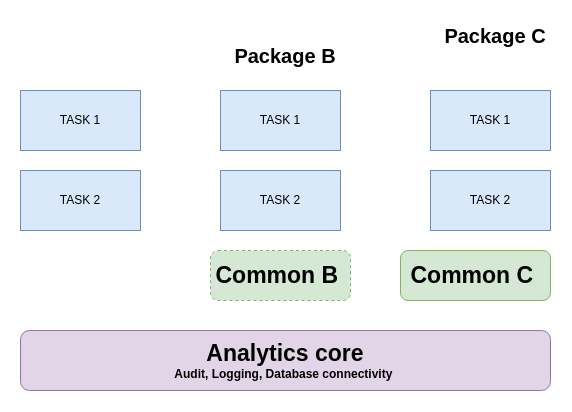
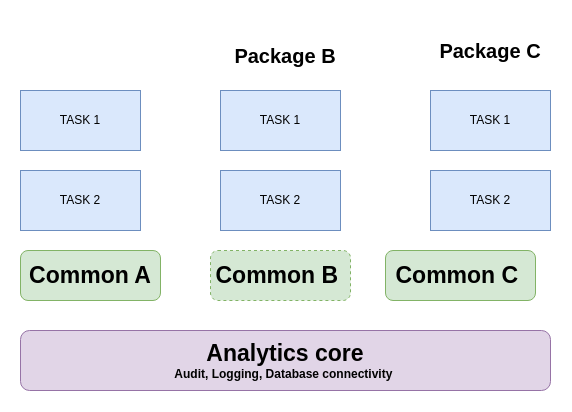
node "Package C": moved (496, 36) -> (491, 51)
node "Common A": added
node "Common C": moved (476, 276) -> (461, 276)
